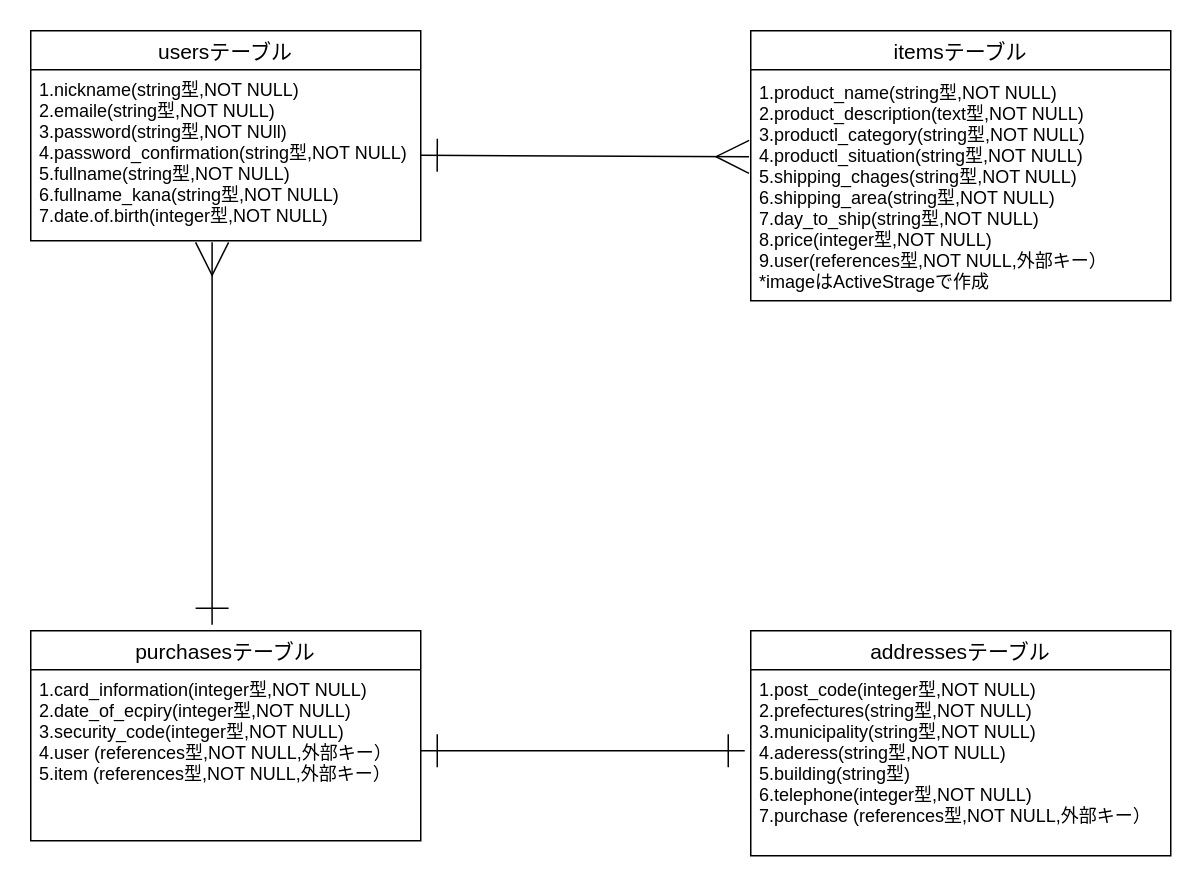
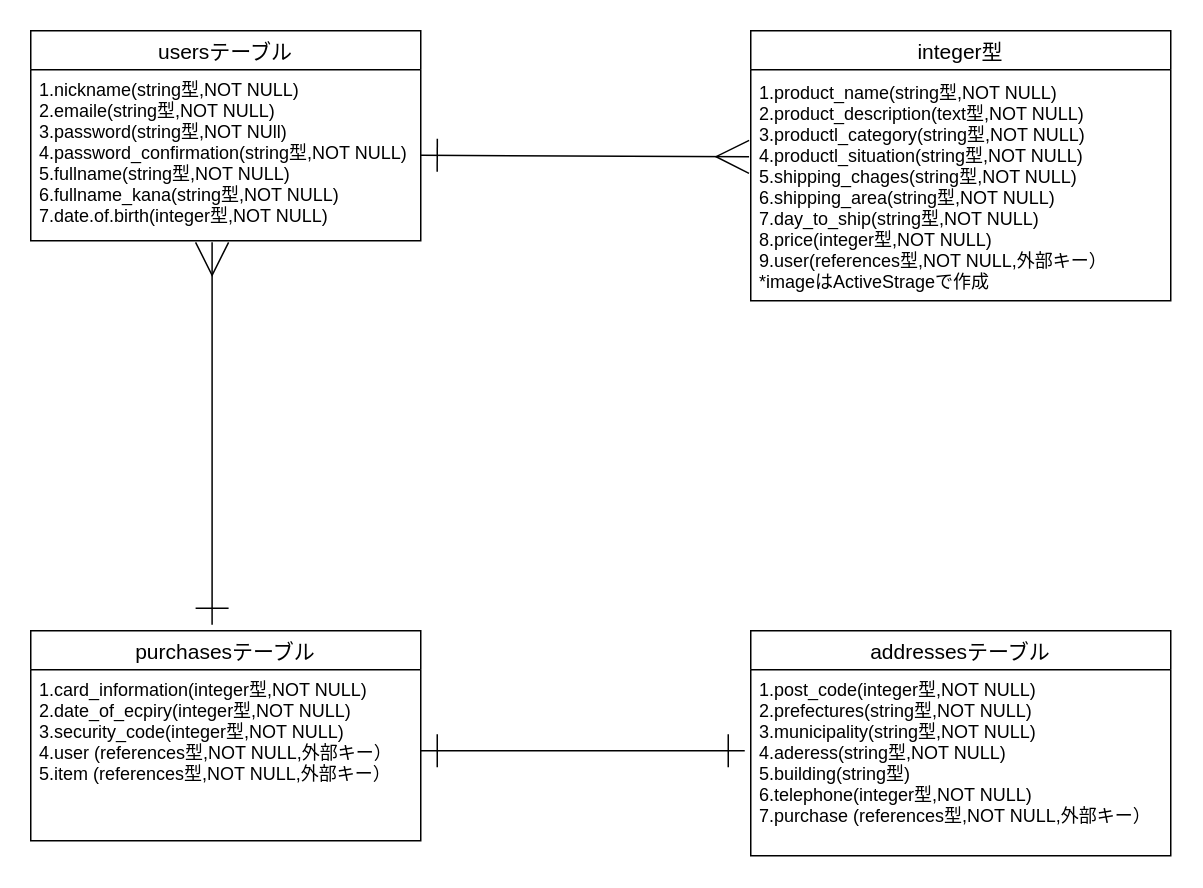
node "itemsテーブル": label "itemsテーブル" -> "integer型"
